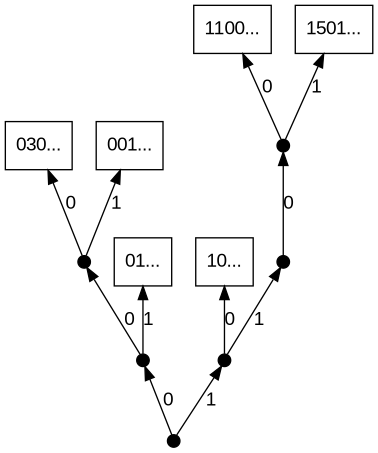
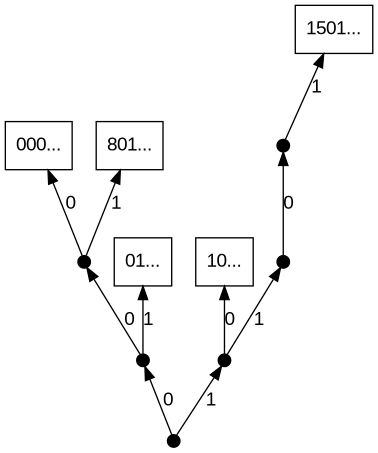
node "1100...": removed
node "030...": label "030..." -> "000..."
node "001...": label "001..." -> "801..."
